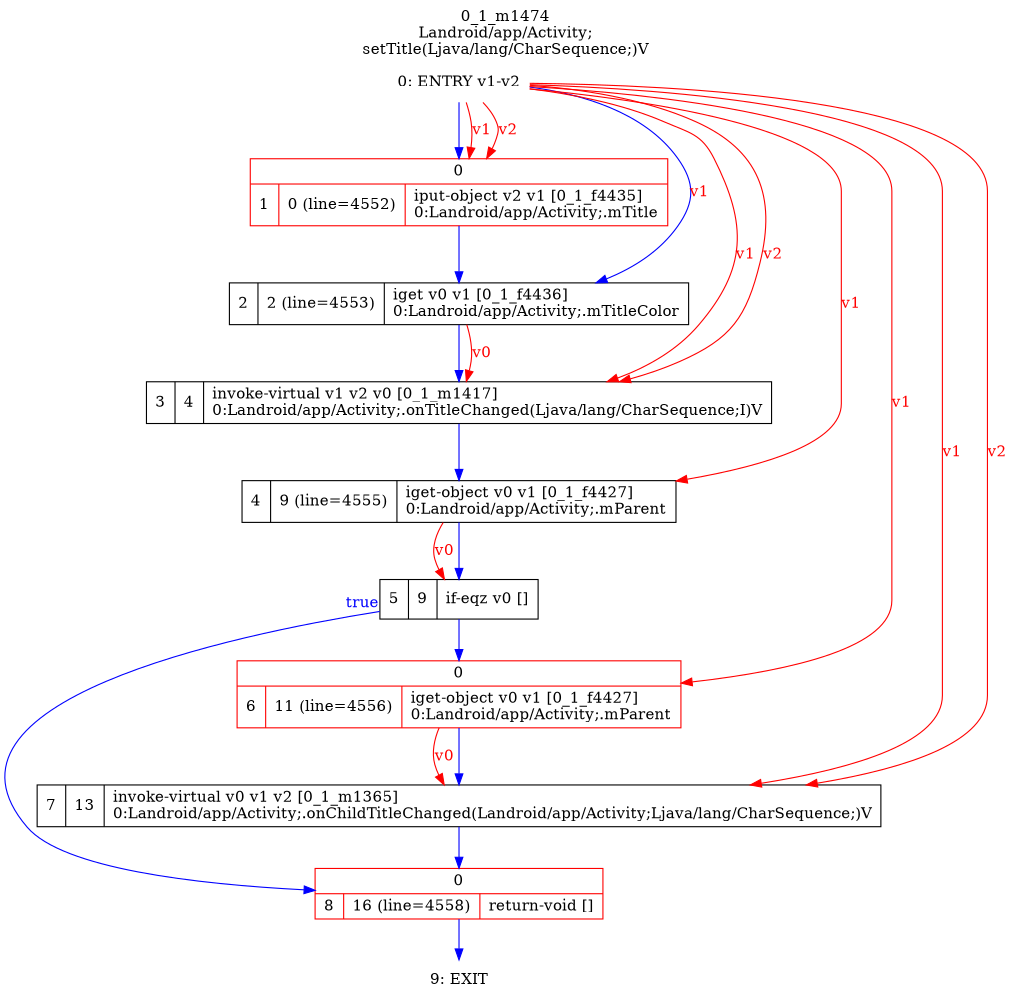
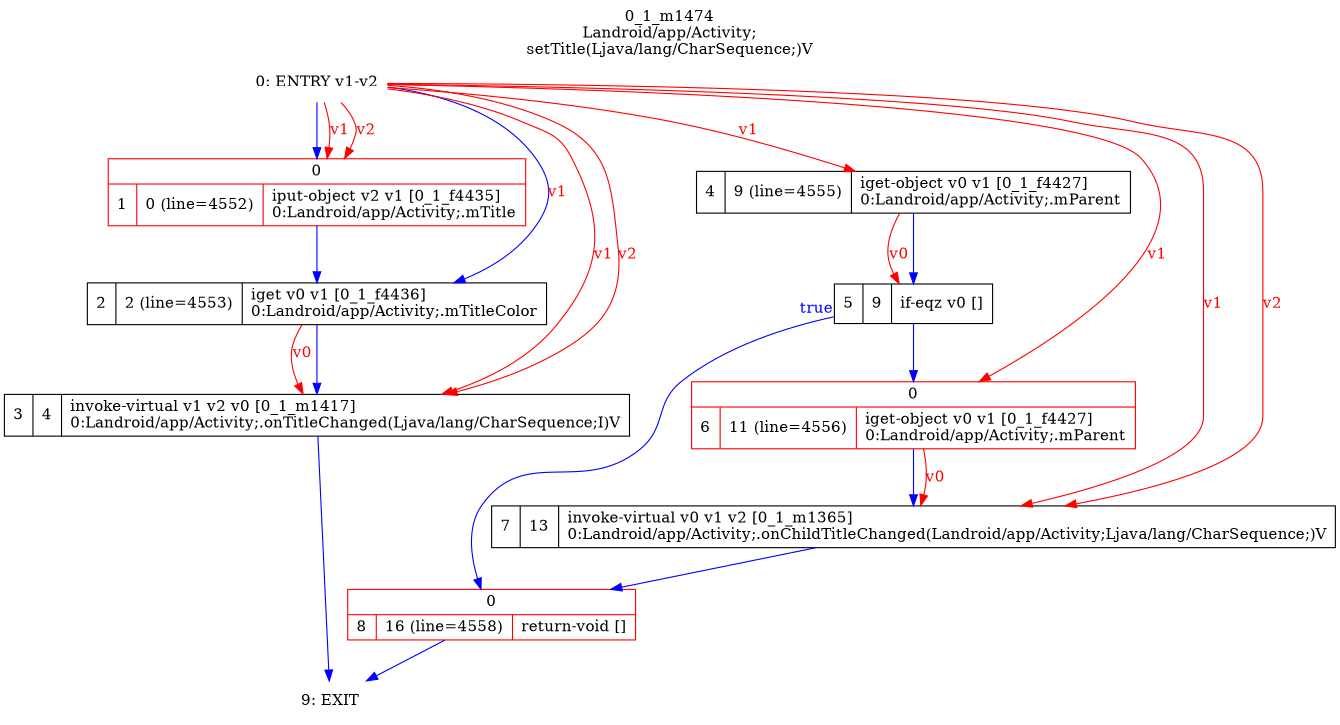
edge "3" -> "4": now "3" -> "9: EXIT"
